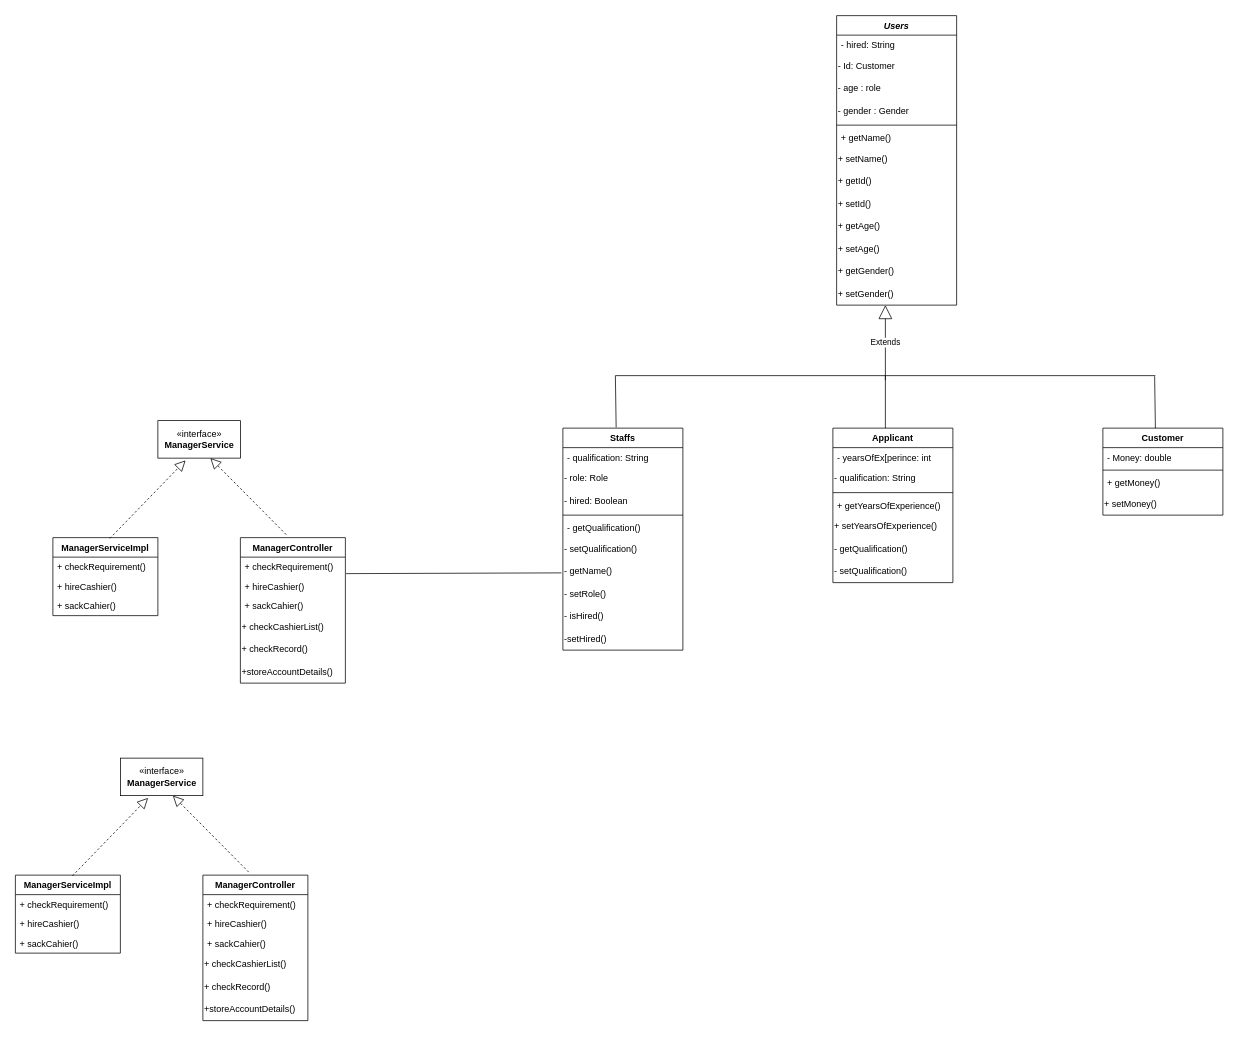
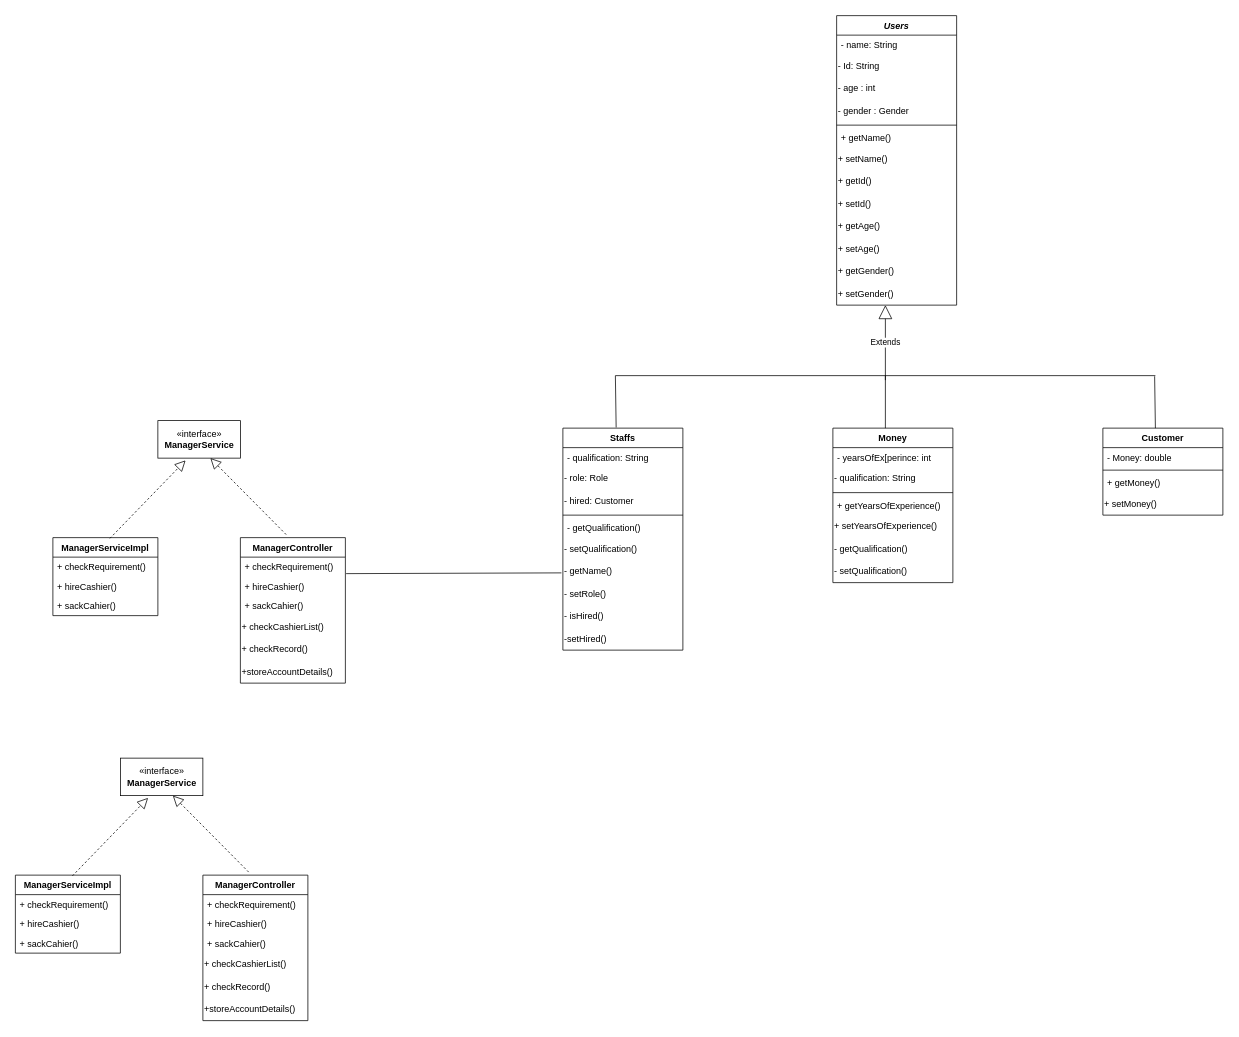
node "- hired: String": label "- hired: String" -> "- name: String"
node "- Id: Customer": label "- Id: Customer" -> "- Id: String"
node "- age : role": label "- age : role" -> "- age : int"
node "Applicant": label "Applicant" -> "Money"
node "- hired: Boolean": label "- hired: Boolean" -> "- hired: Customer"
